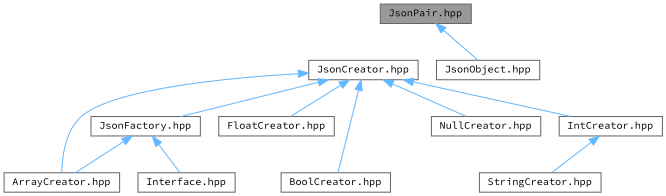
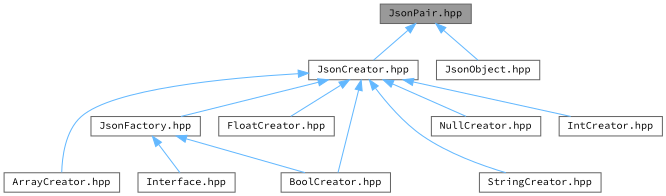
edge "JsonCreator.hpp" -> "JsonPair.hpp": added
edge "ArrayCreator.hpp" -> "JsonFactory.hpp": now "BoolCreator.hpp" -> "JsonFactory.hpp"
edge "StringCreator.hpp" -> "IntCreator.hpp": now "StringCreator.hpp" -> "JsonCreator.hpp"
